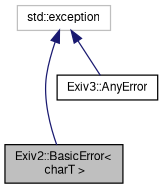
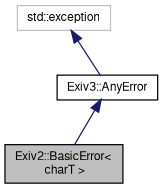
edge "Exiv2::BasicError< charT >" -> "std::exception": now "Exiv2::BasicError< charT >" -> "Exiv3::AnyError"
